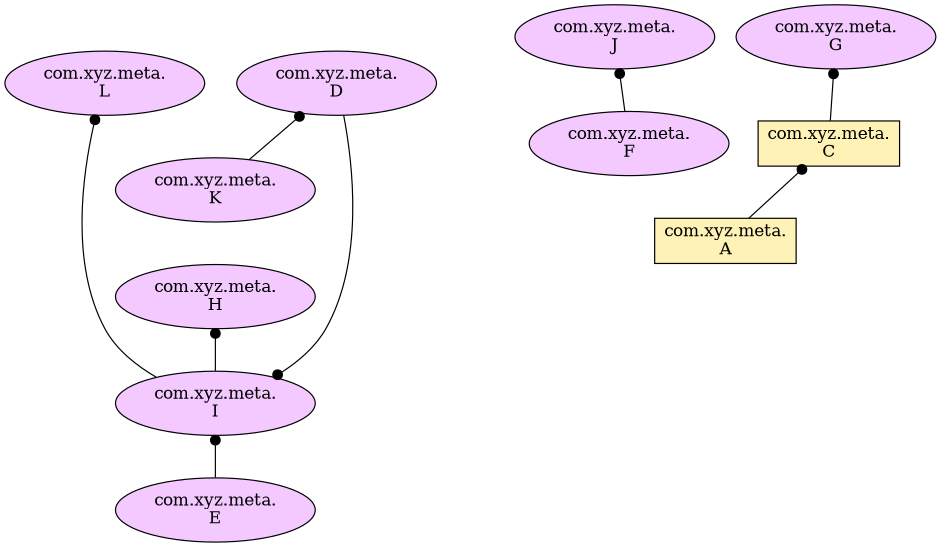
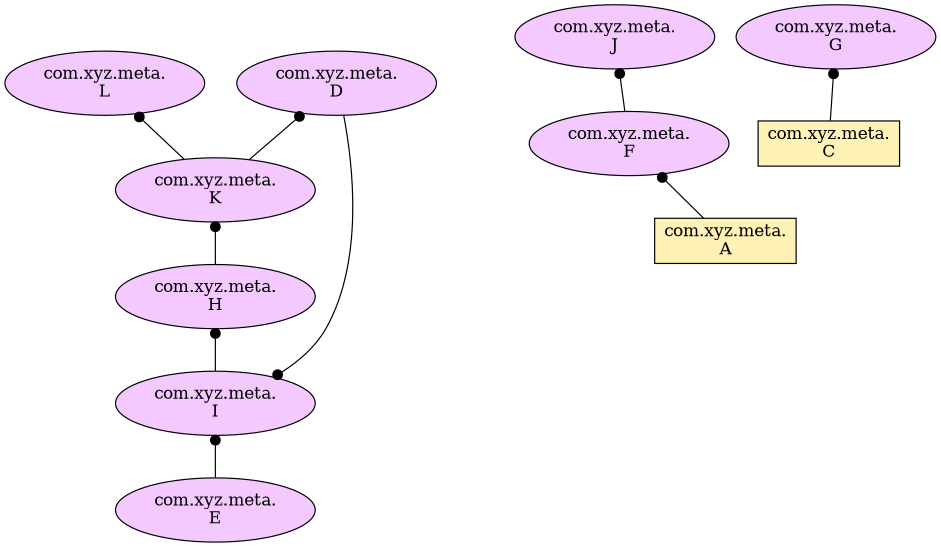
edge "com.xyz.meta. A" -> "com.xyz.meta. C": now "com.xyz.meta. A" -> "com.xyz.meta. F"
edge "com.xyz.meta. H" -> "com.xyz.meta. K": added
edge "com.xyz.meta. I" -> "com.xyz.meta. L": now "com.xyz.meta. K" -> "com.xyz.meta. L"
